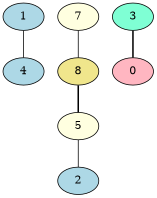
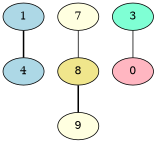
edge "1" -- "4": style solid -> bold
edge "3" -- "0": style bold -> solid
node "5": label "5" -> "9"
node "2": removed
